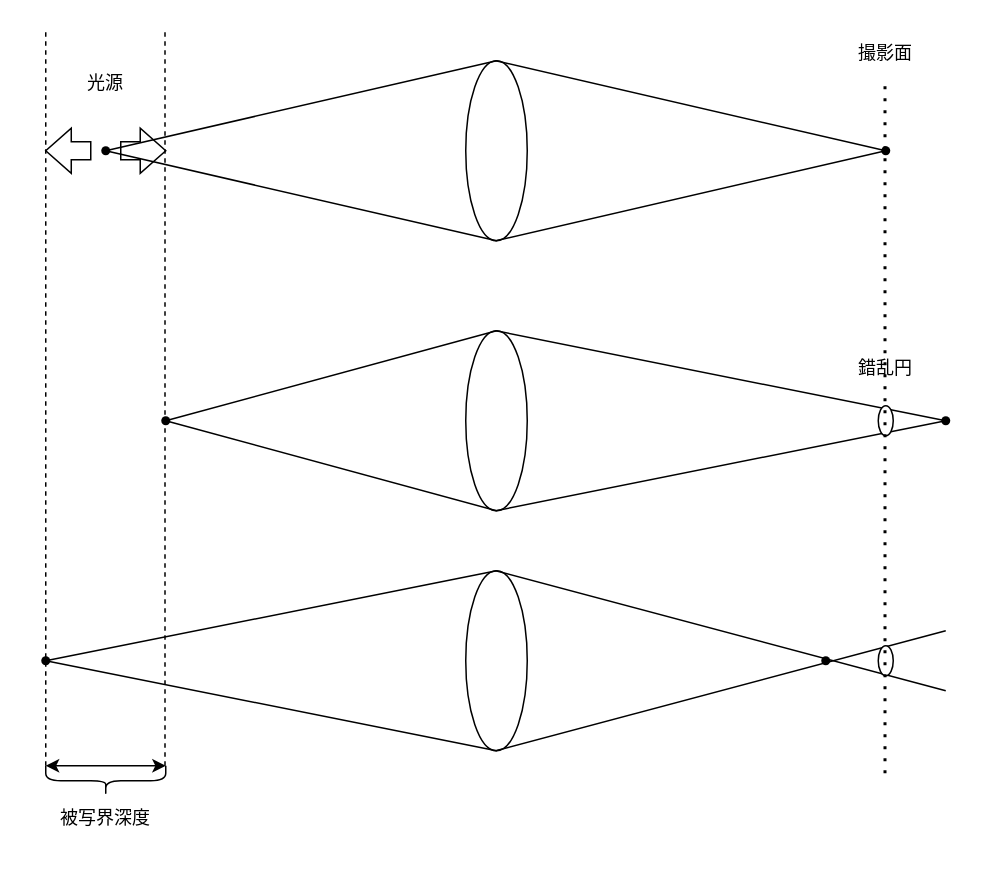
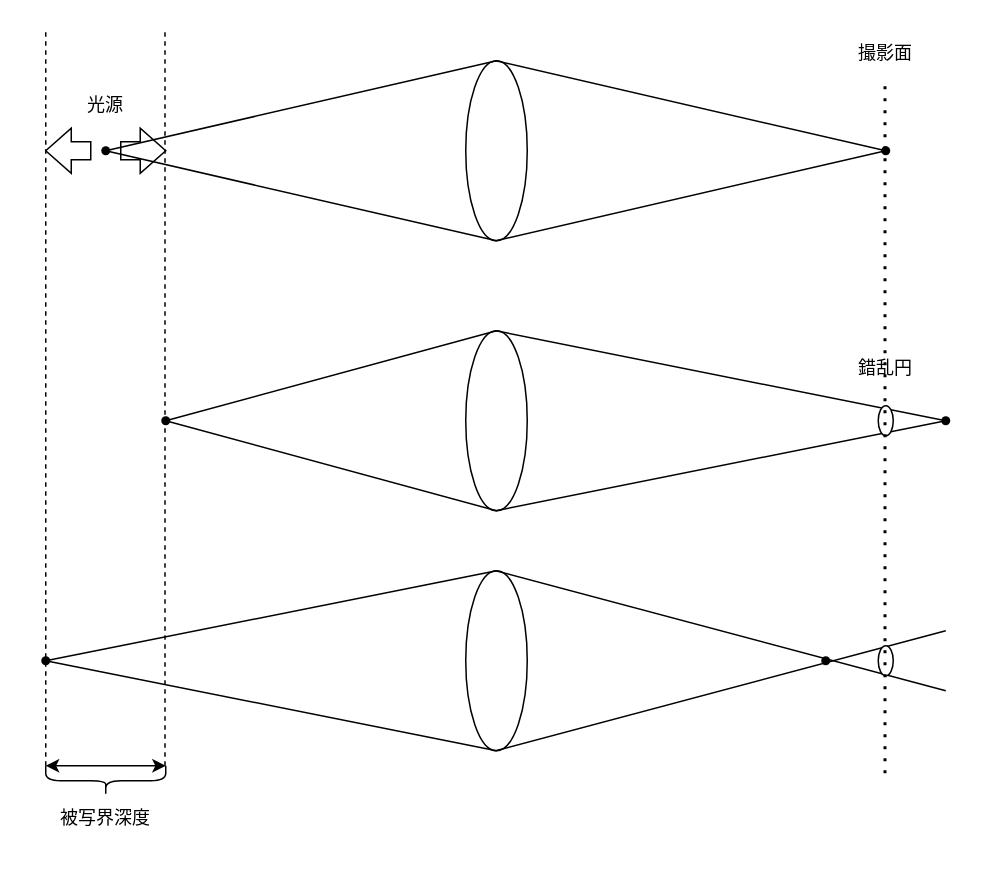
node "光源": moved (106, 83) -> (106, 106)
